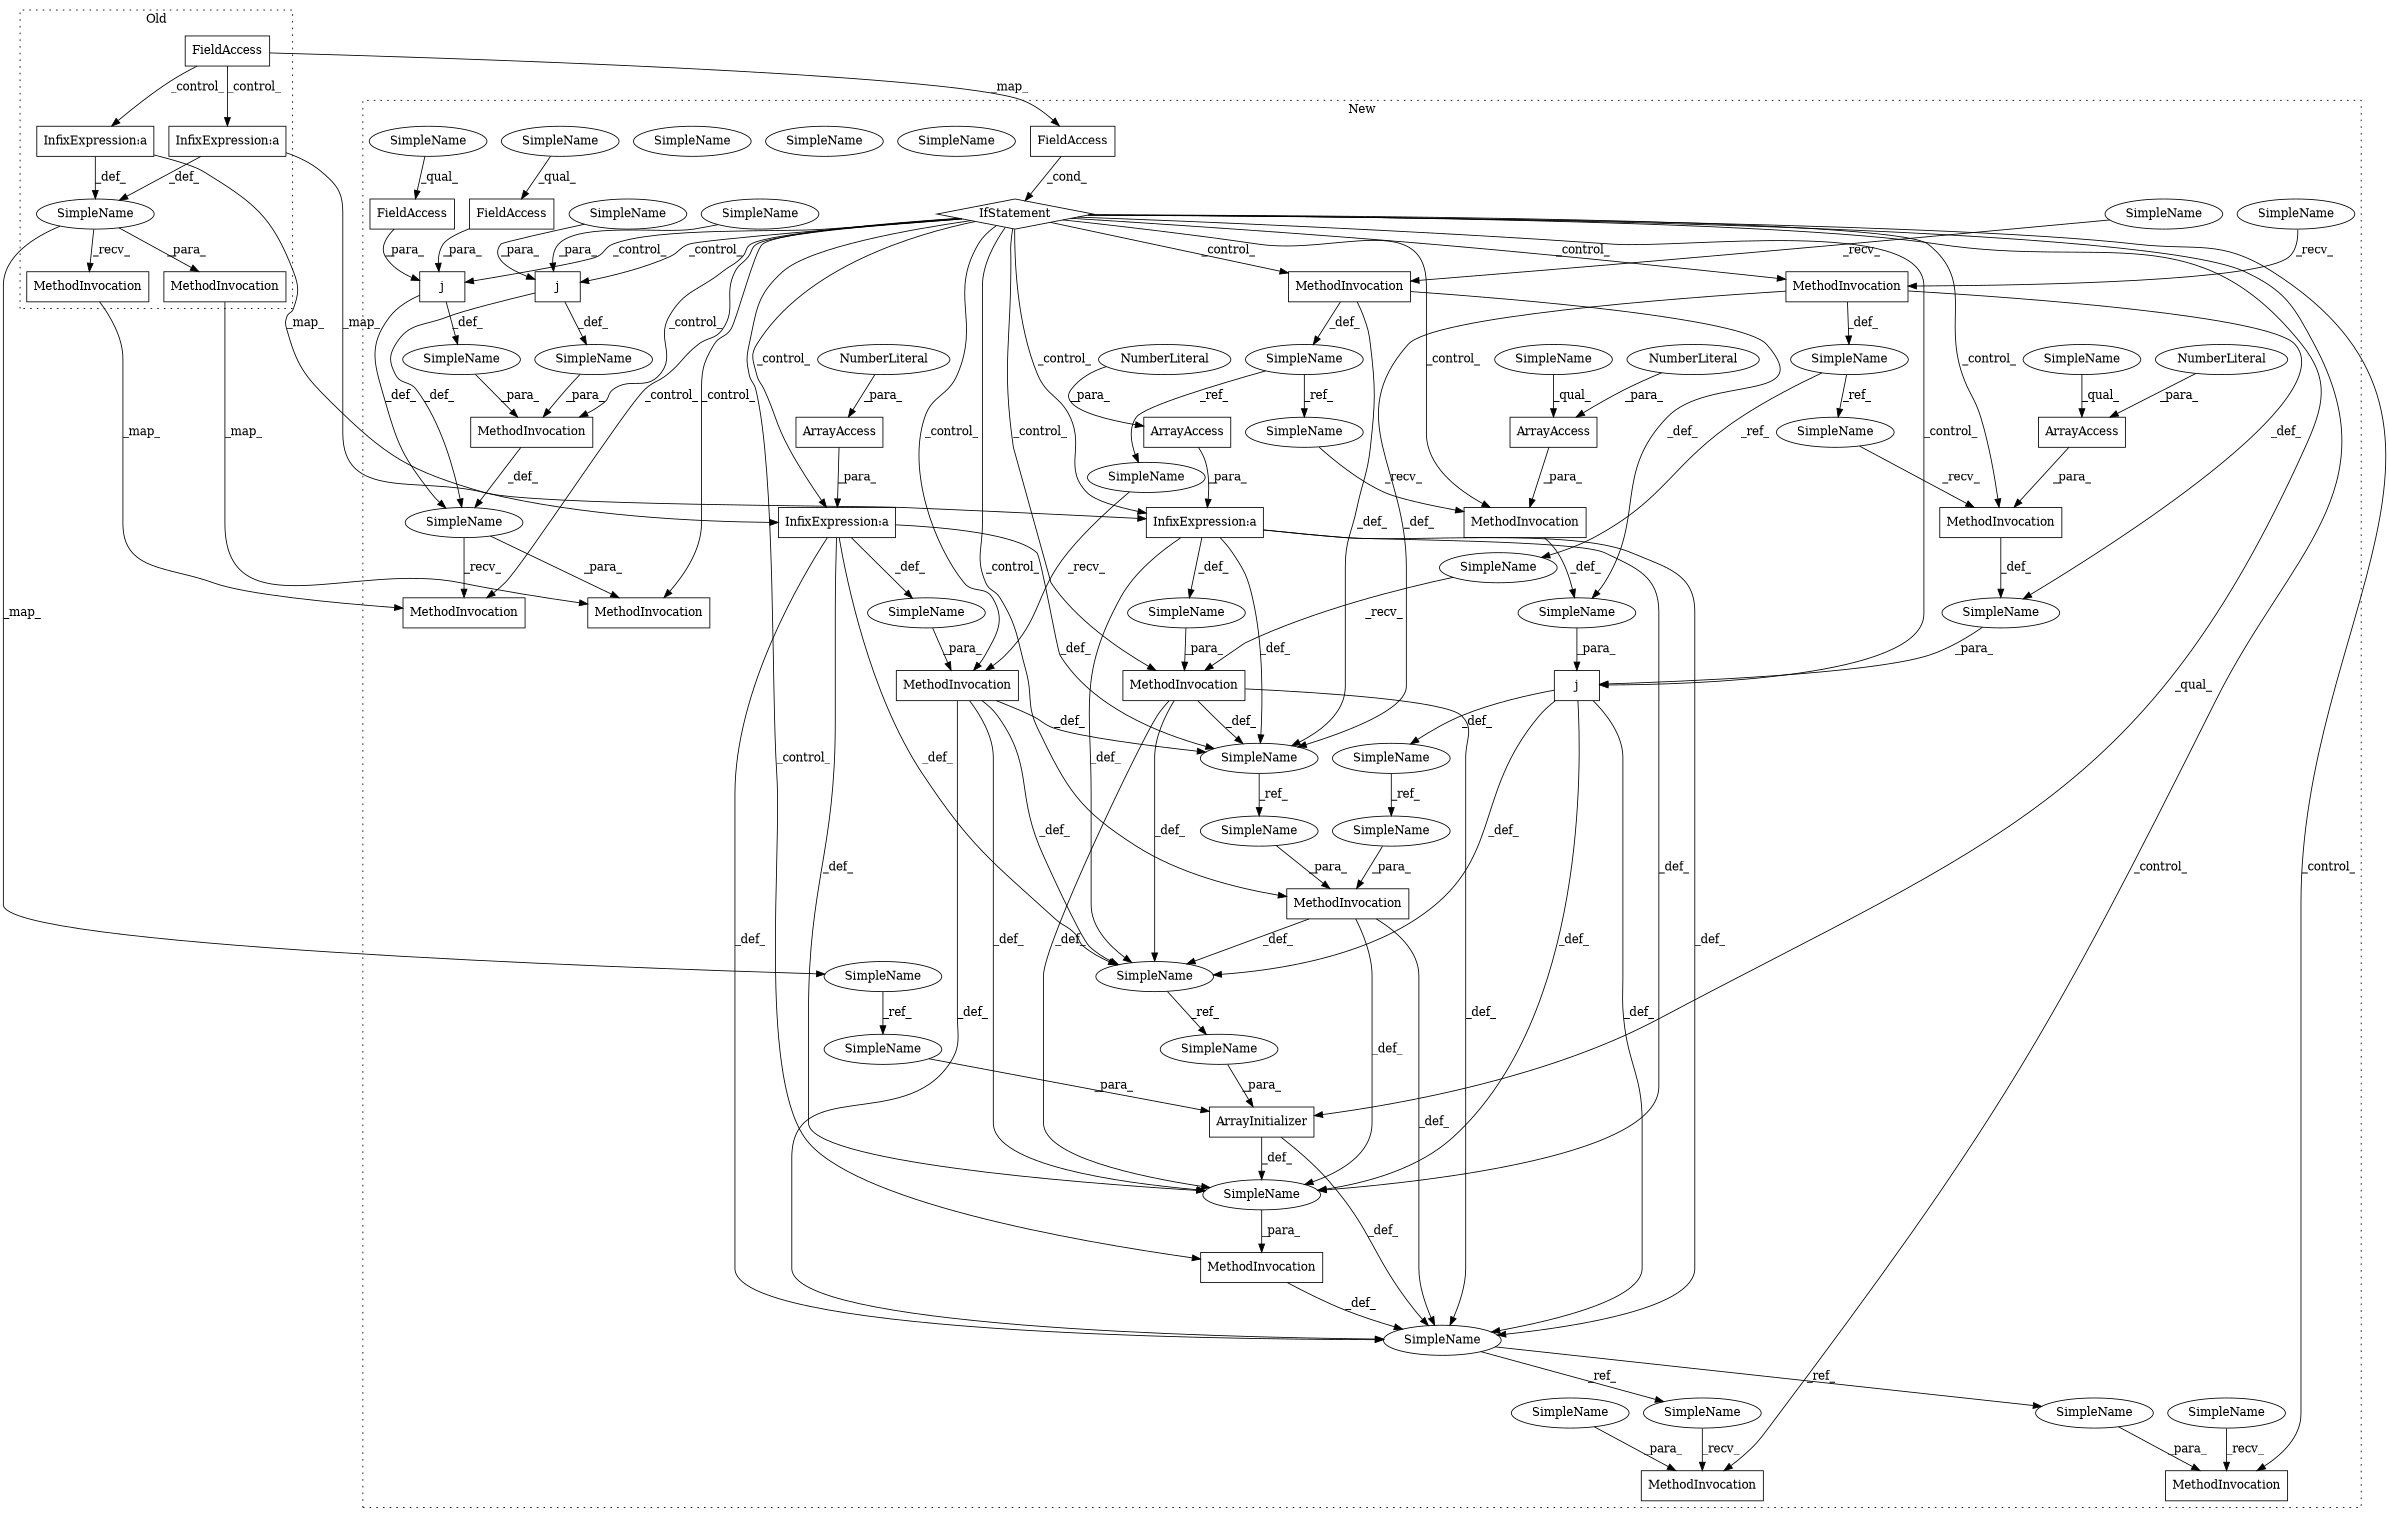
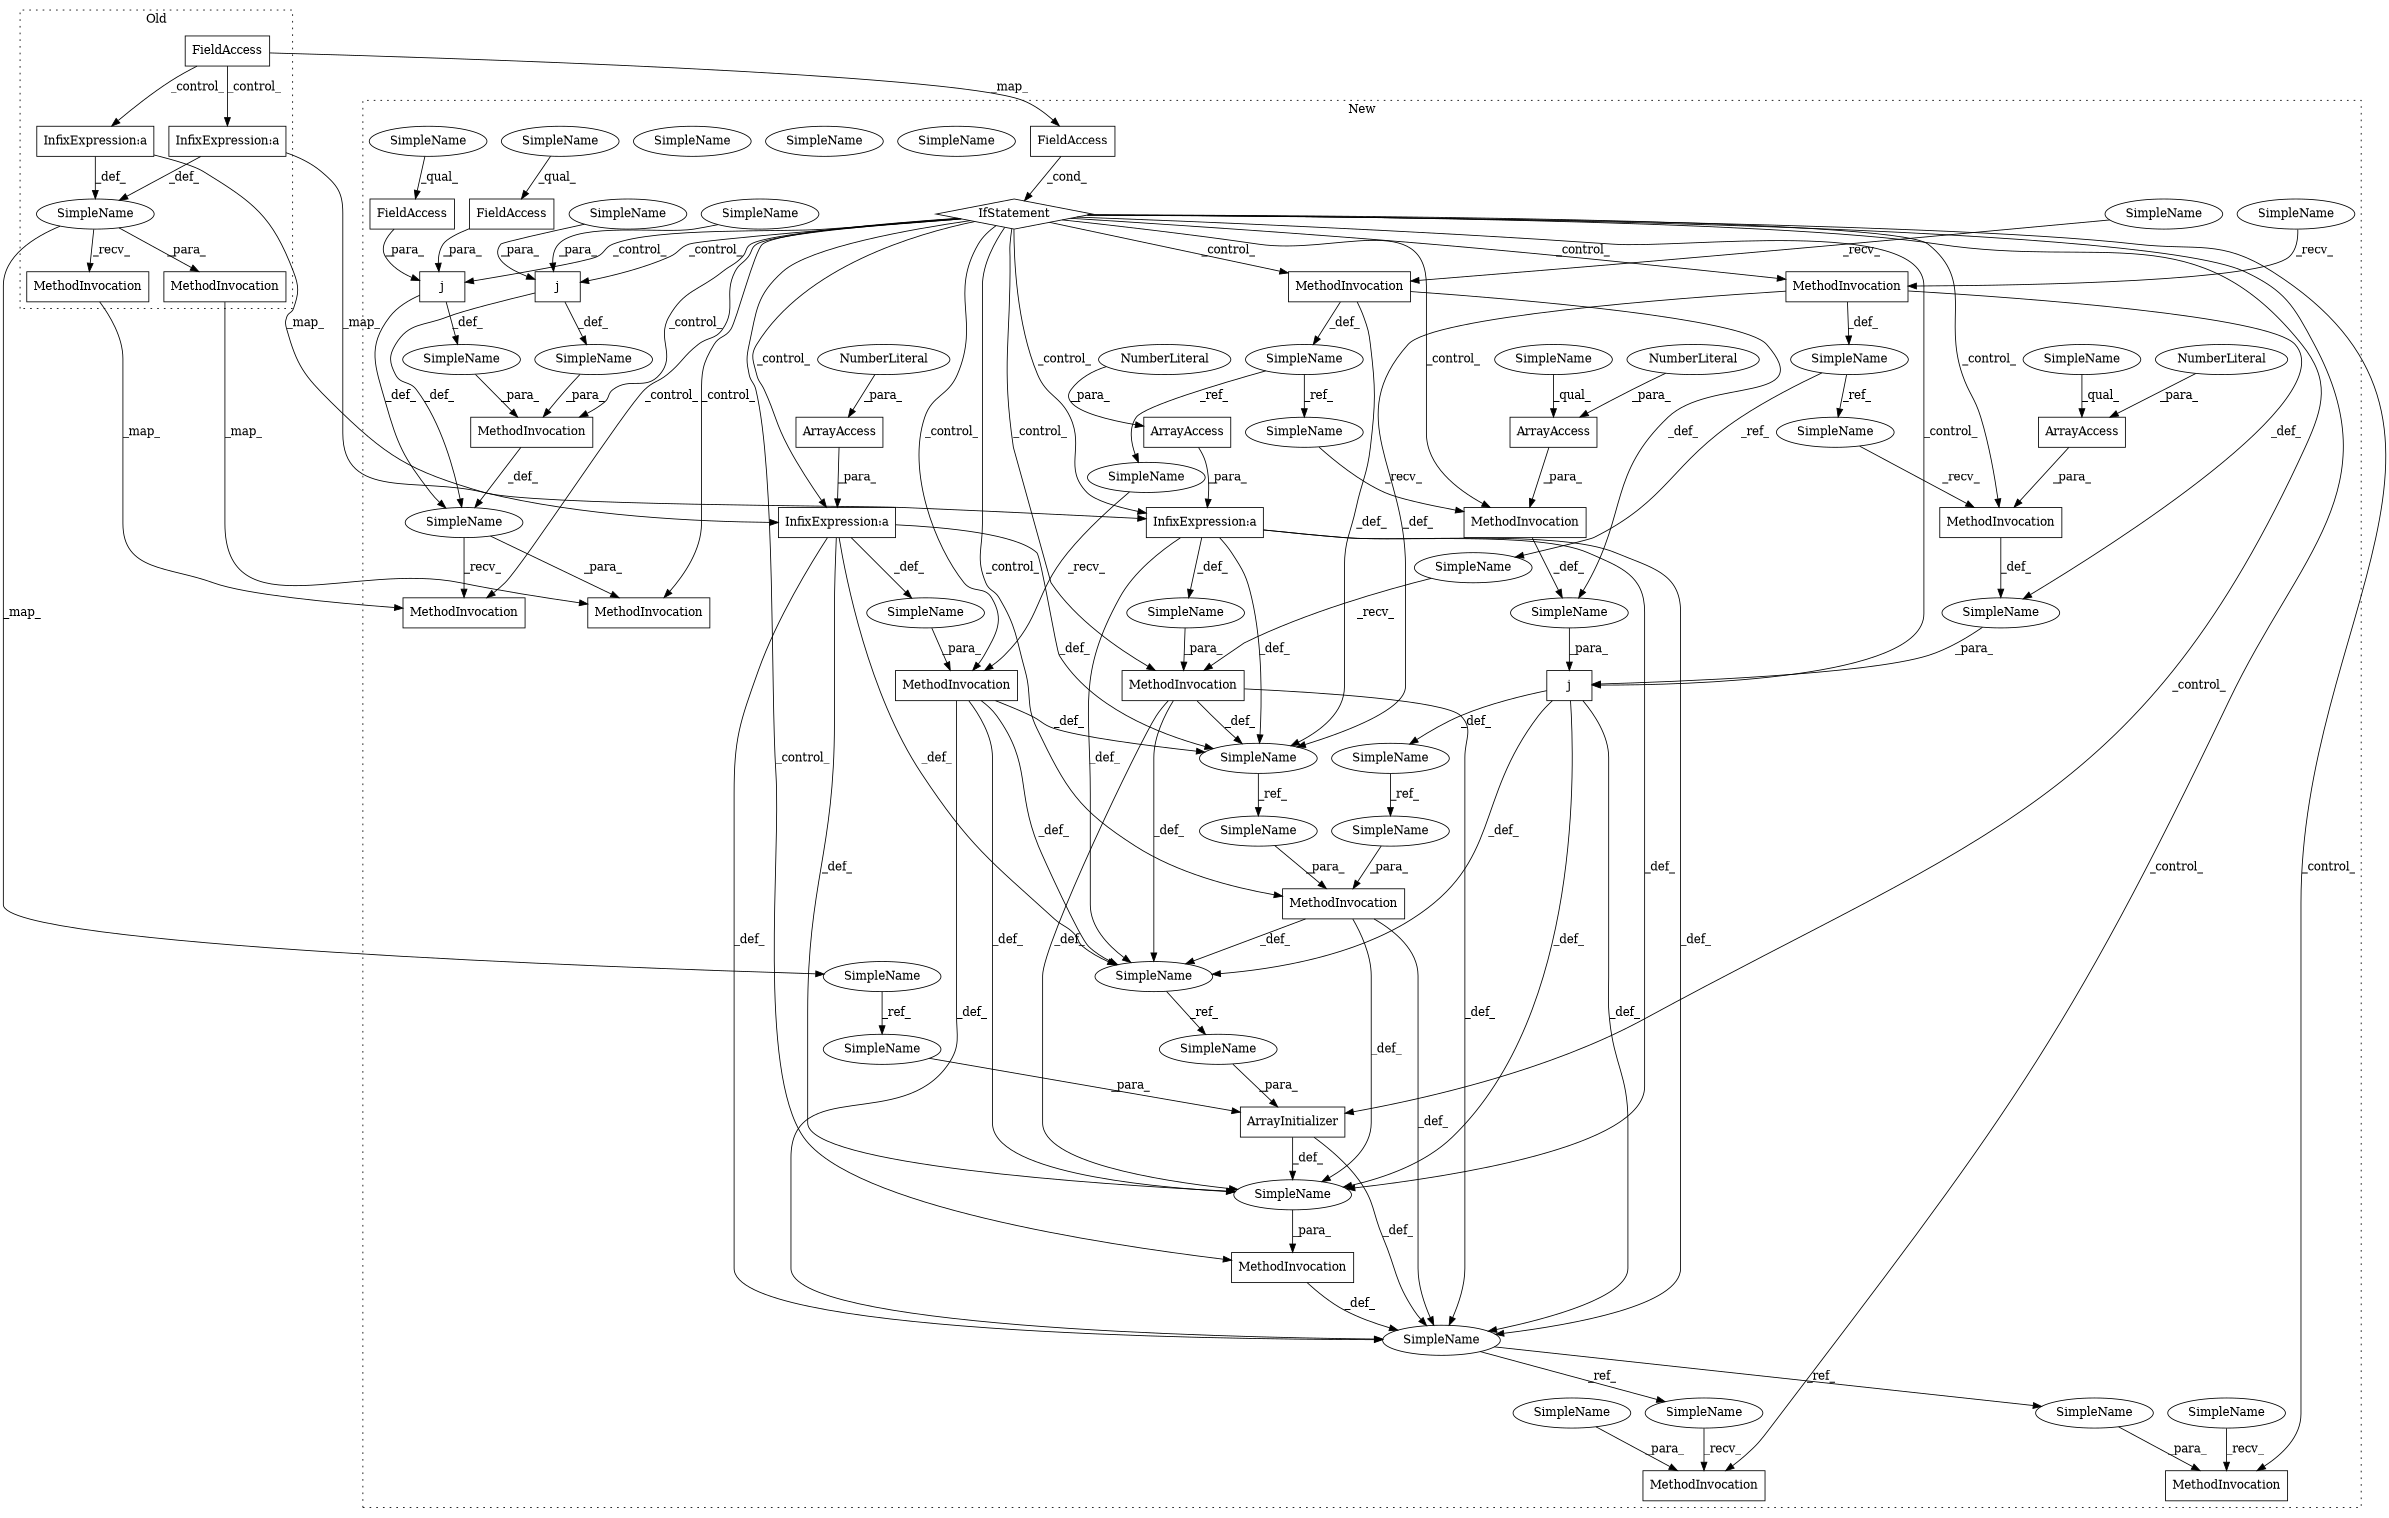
edge "IfStatement" -> "ArrayInitializer": label "_qual_" -> "_control_"
